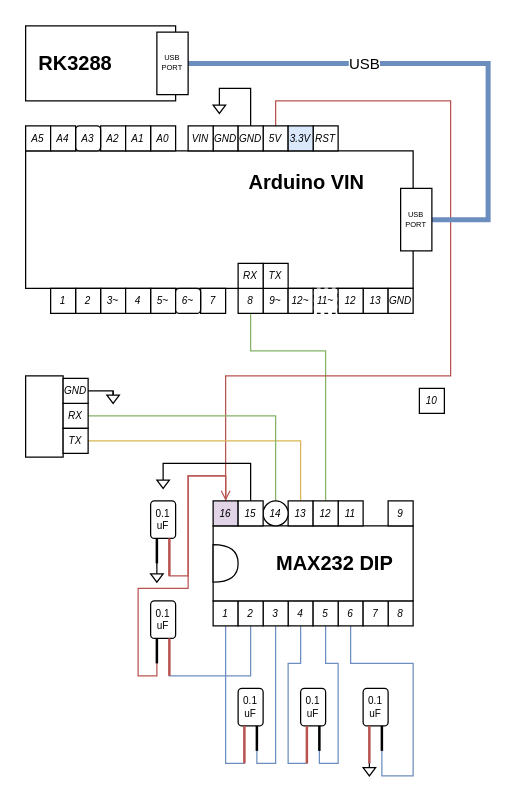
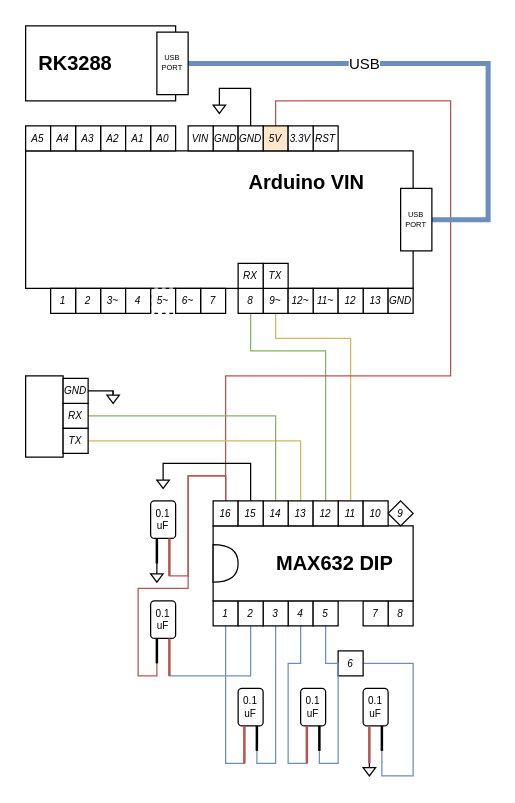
node "A3": shape rounded rectangle -> rectangle
node "5V": fillcolor #ffffff -> #ffe6cc
node "3.3V": fillcolor #dae8fc -> #ffffff
node "5~": style solid -> dashed
node "6~": shape rounded rectangle -> rectangle
node "11~": style dashed -> solid
edge "9~" -- "11": added
edge "5V" -> "16": arrowhead open -> none
node "10": moved (432, 401) -> (376, 513)
node "16": fillcolor #e1d5e7 -> #ffffff
node "14": shape ellipse -> rectangle
node "9": shape rectangle -> diamond
node "MAX232 DIP": label "MAX232 DIP" -> "MAX632 DIP"
node "6": moved (351, 613) -> (351, 663)
